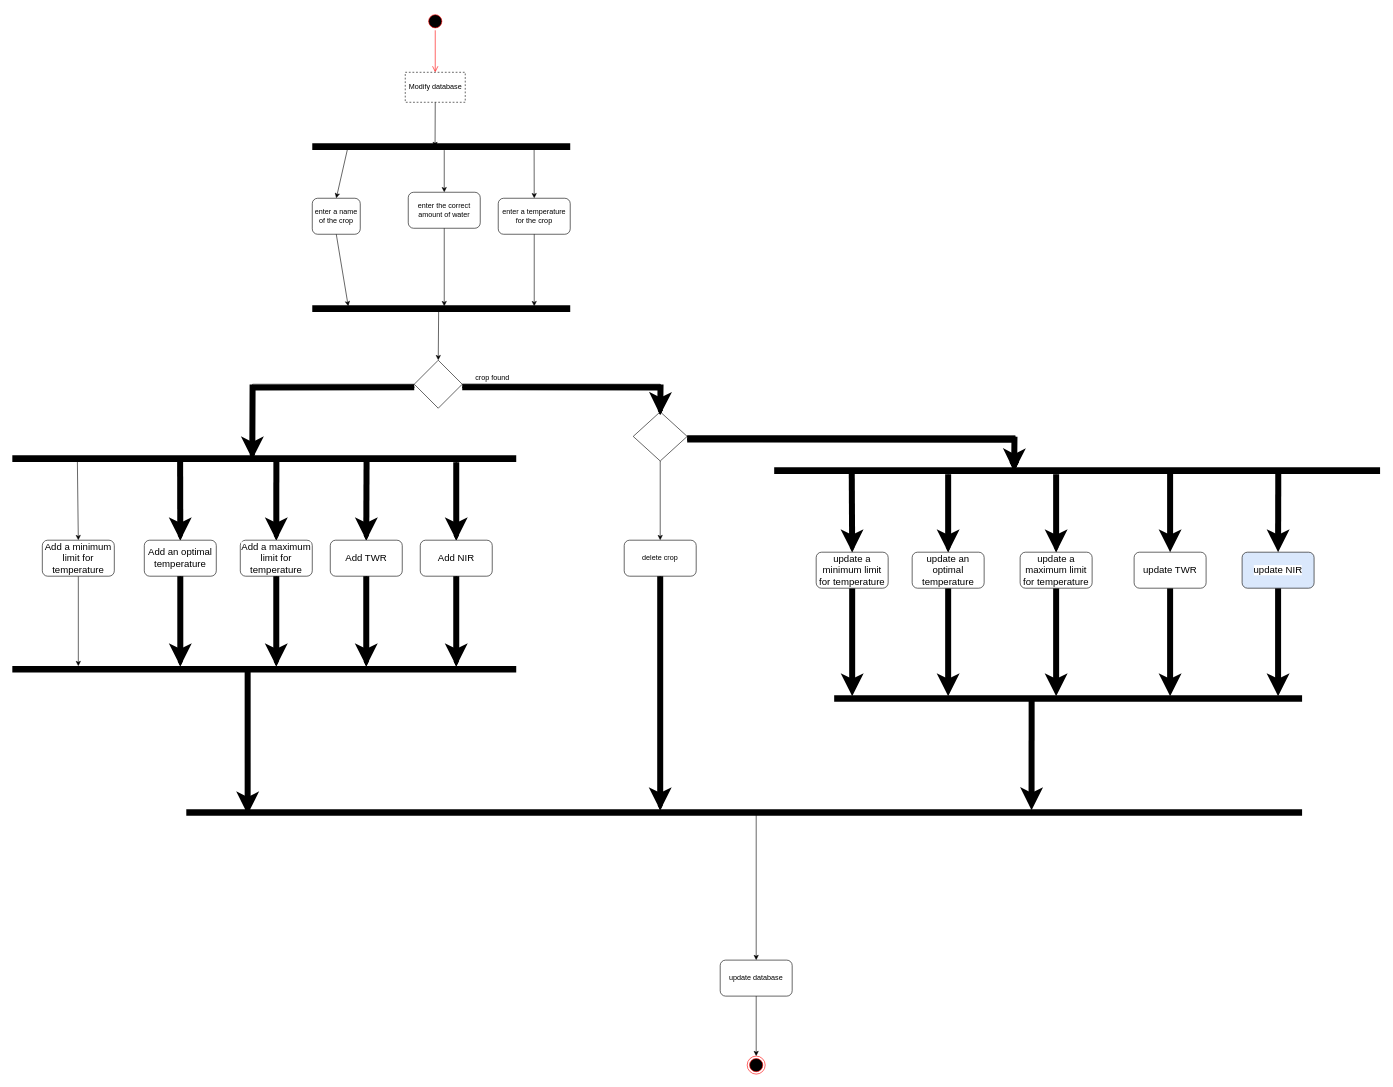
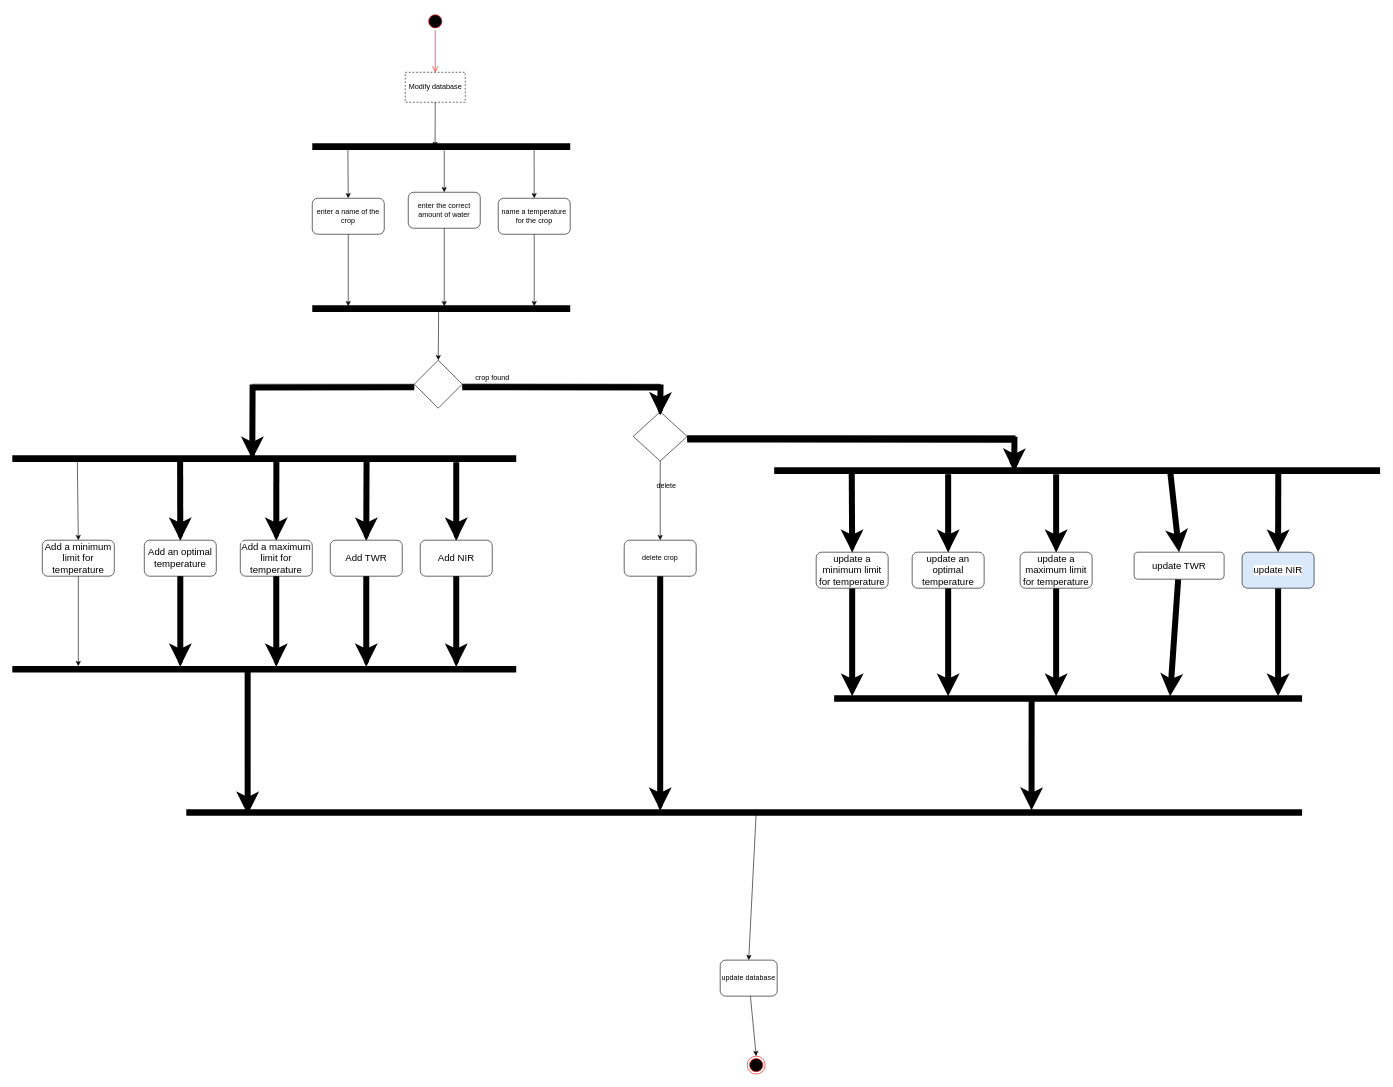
node "enter a name of the crop": size 48x36 -> 72x36
node "enter a temperature for the crop": label "enter a temperature for the crop" -> "name a temperature for the crop"
node "delete": added
node "update TWR": size 72x36 -> 90x27
node "update database": size 72x36 -> 57x36
